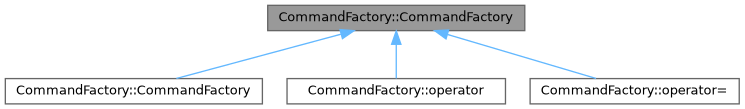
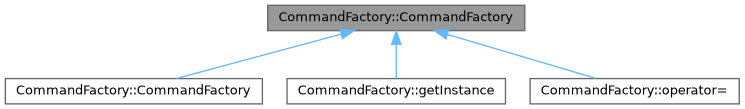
node "CommandFactory::operator": label "CommandFactory::operator" -> "CommandFactory::getInstance"
